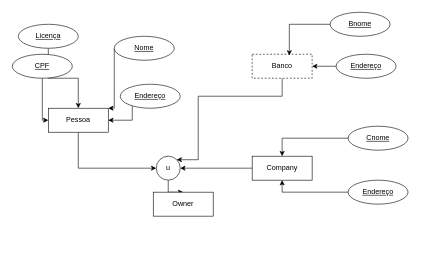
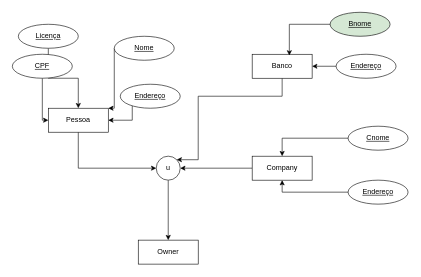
node "Bnome": fillcolor #ffffff -> #d5e8d4
node "Banco": style dashed -> solid
node "Owner": moved (183, 204) -> (168, 252)
